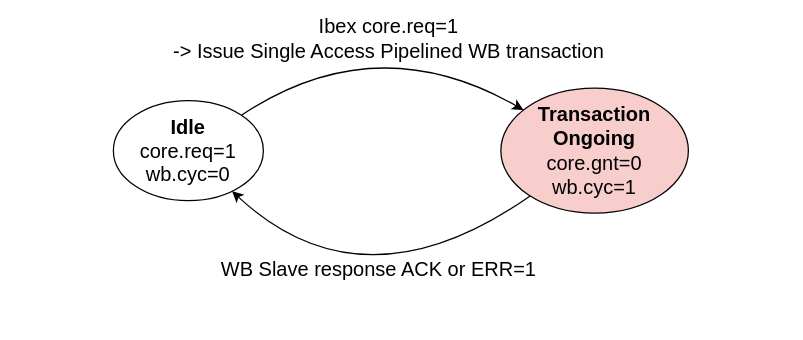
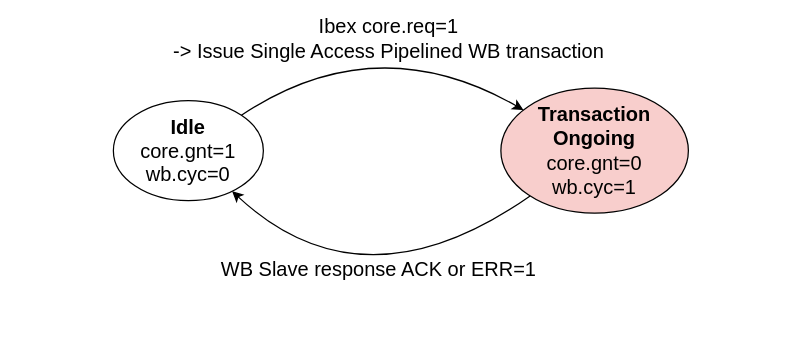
node "Idle core.req=1 wb.cyc=0": label "Idle core.req=1 wb.cyc=0" -> "Idle core.gnt=1 wb.cyc=0"
